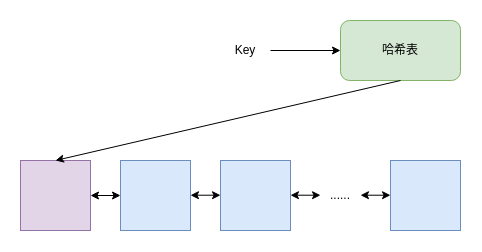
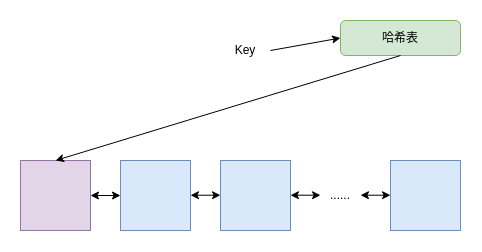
node "哈希表": size 120x60 -> 120x35
